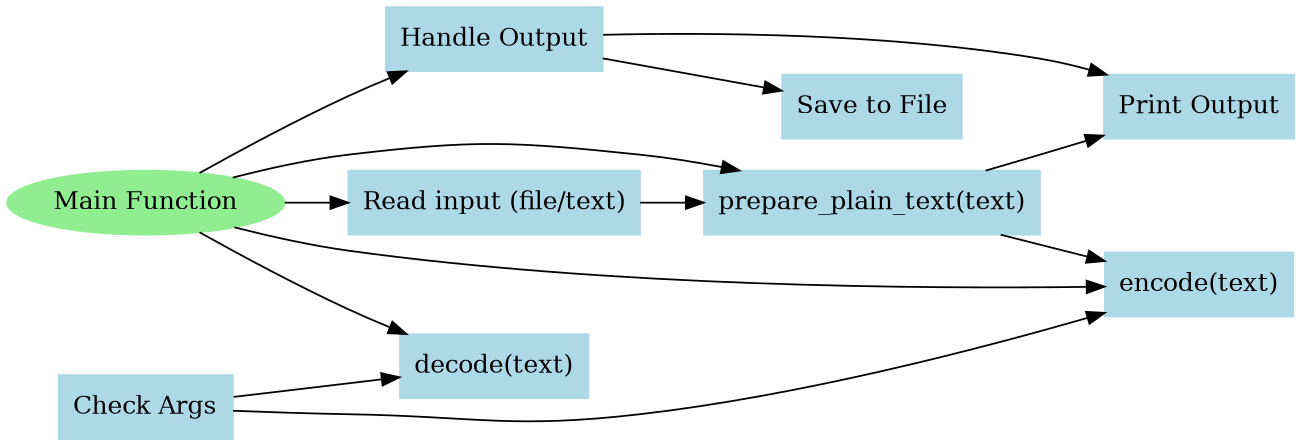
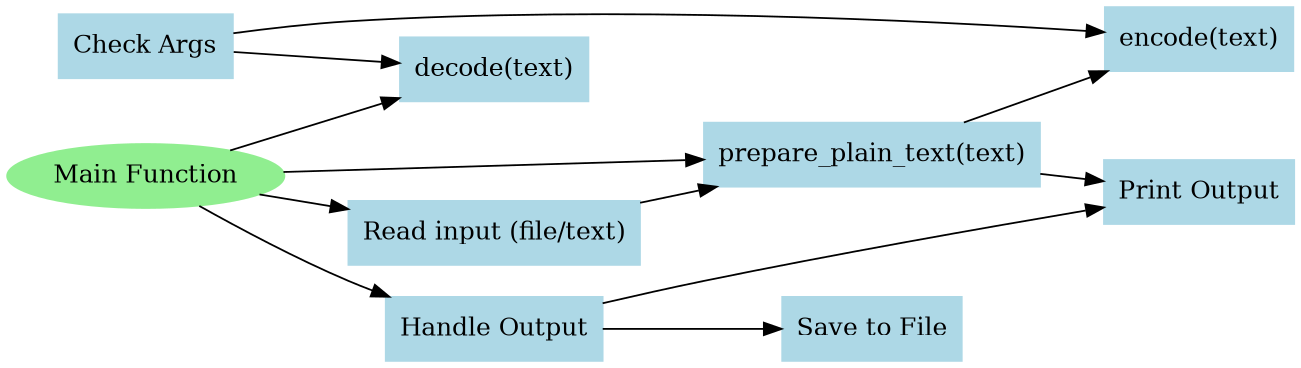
edge "Main Function" -> "encode(text)": removed
